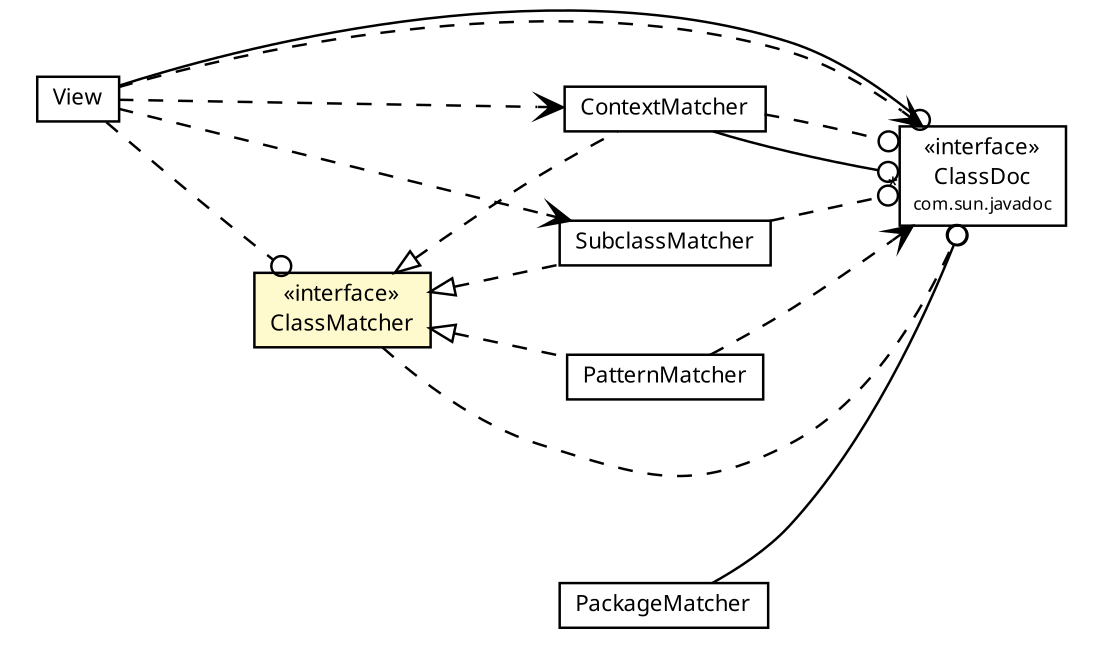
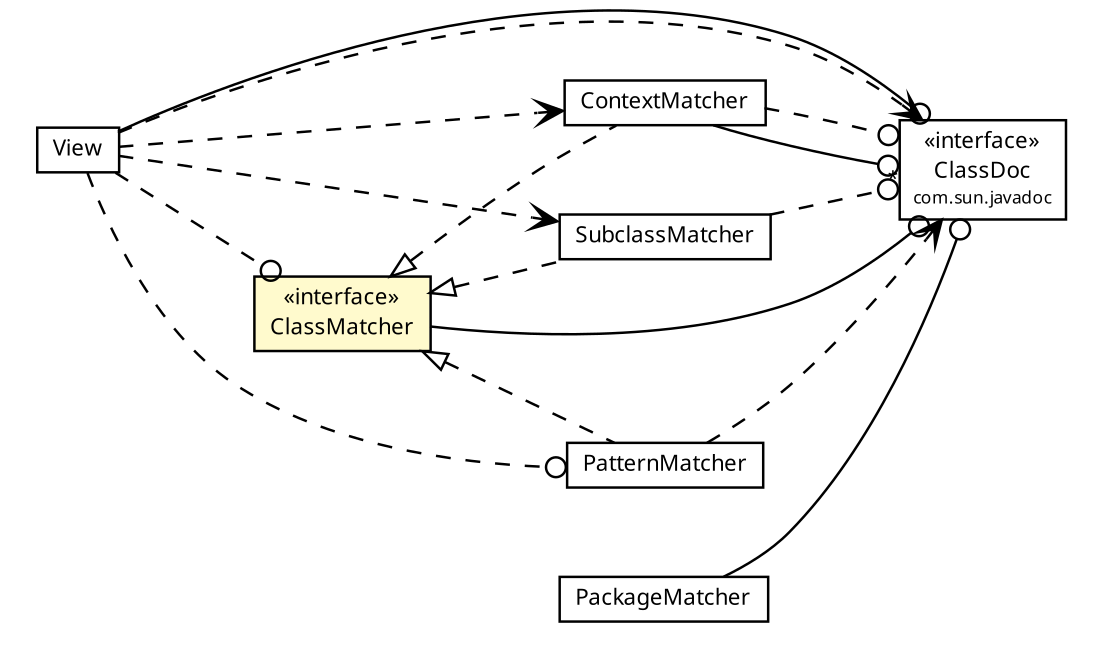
edge "View" -> "PatternMatcher": added
edge "ClassMatcher" -> "ClassDoc": style dashed -> solid
